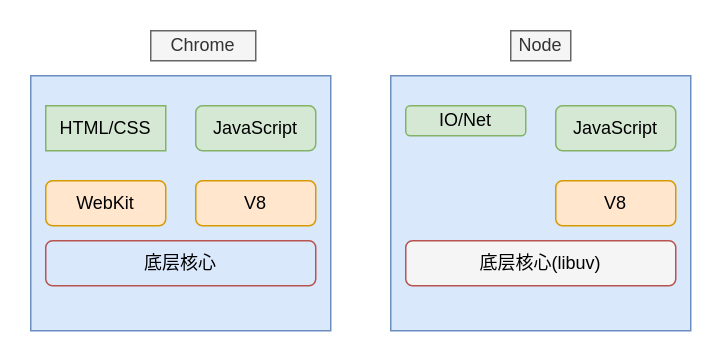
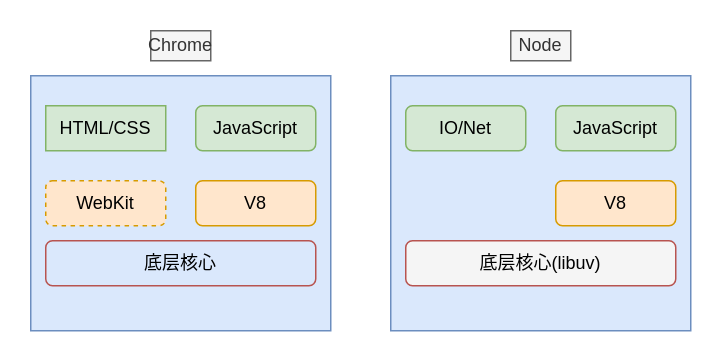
node "Chrome": size 105x30 -> 60x30
node "IO/Net": size 120x30 -> 120x45
node "WebKit": style solid -> dashed
